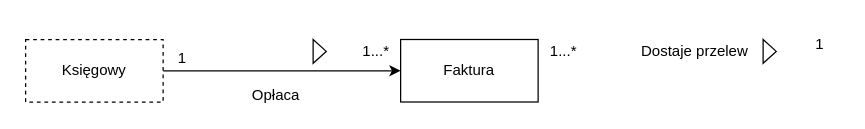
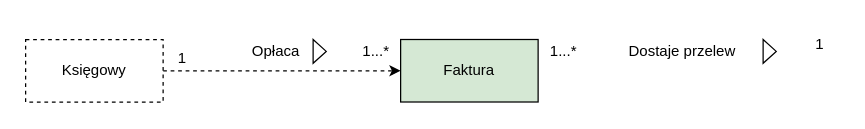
node "Dostaje przelew": moved (694, 51) -> (682, 51)
edge "Księgowy" -> "Faktura": style solid -> dashed
node "Faktura": fillcolor #ffffff -> #d5e8d4
node "Opłaca": moved (276, 95) -> (276, 51)
